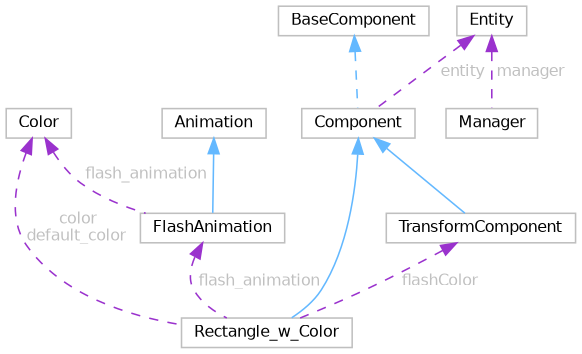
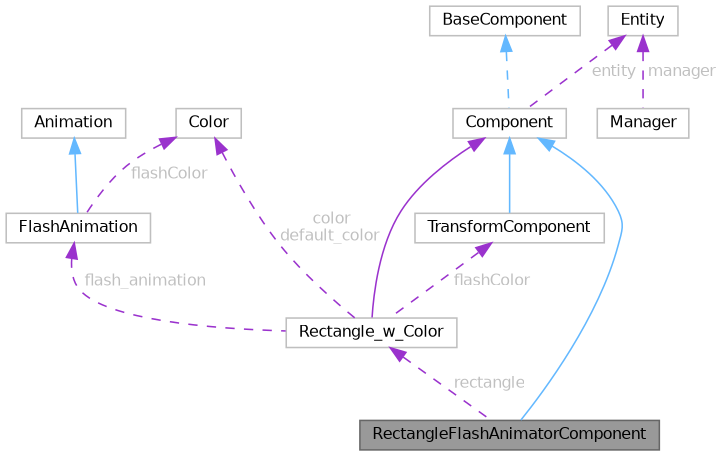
edge "FlashAnimation" -> "Color": label " flash_animation" -> " flashColor"
edge "Rectangle_w_Color" -> "Component": color steelblue1 -> darkorchid3
node "RectangleFlashAnimatorComponent": added
